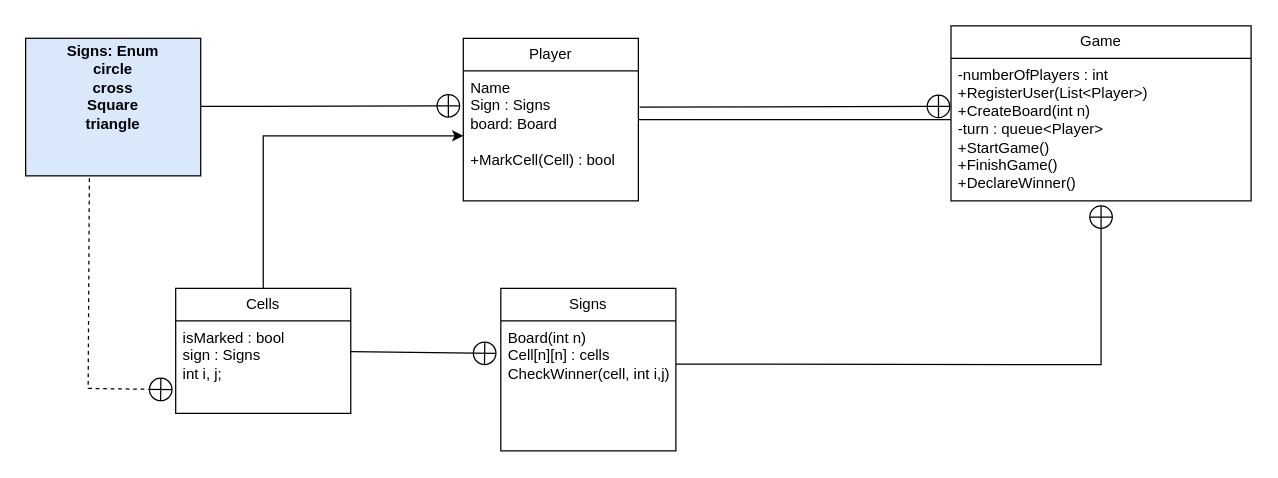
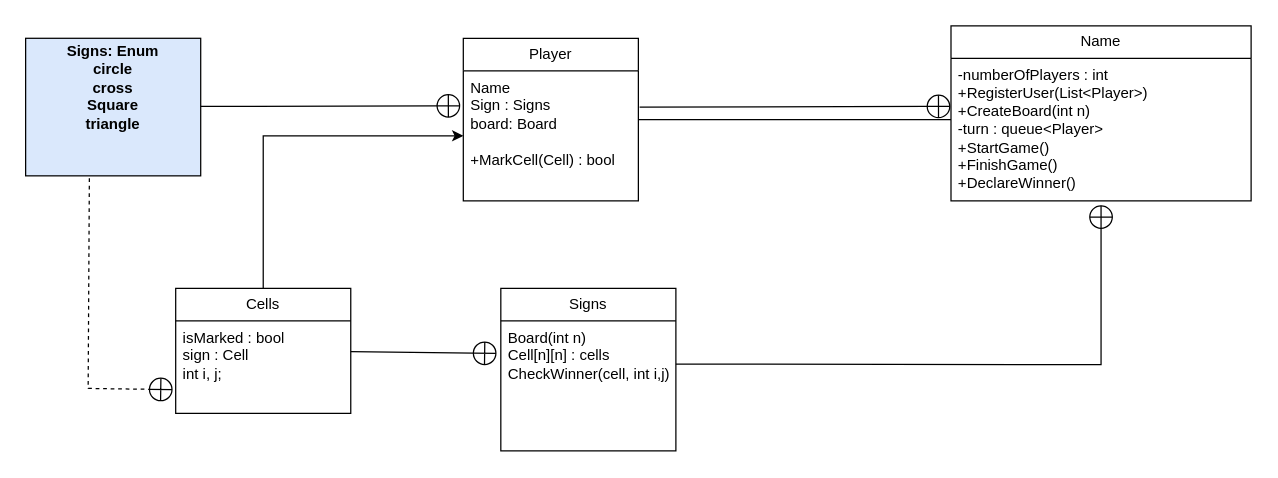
node "Game": label "Game" -> "Name"
node "isMarked : bool sign : Signs int i, j;": label "isMarked : bool sign : Signs int i, j;" -> "isMarked : bool sign : Cell int i, j;"
